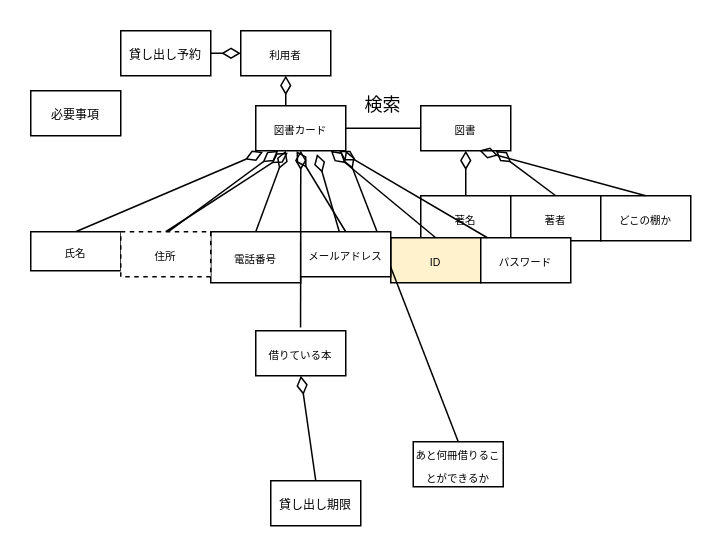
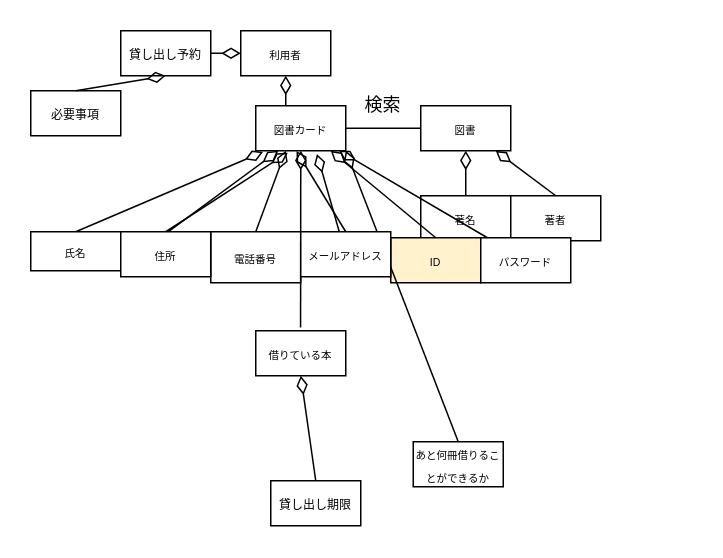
edge "必要事項" -> "貸し出し予約": added
edge "どこの棚か" -> "図書": removed
node "どこの棚か": removed
node "住所": style dashed -> solid
